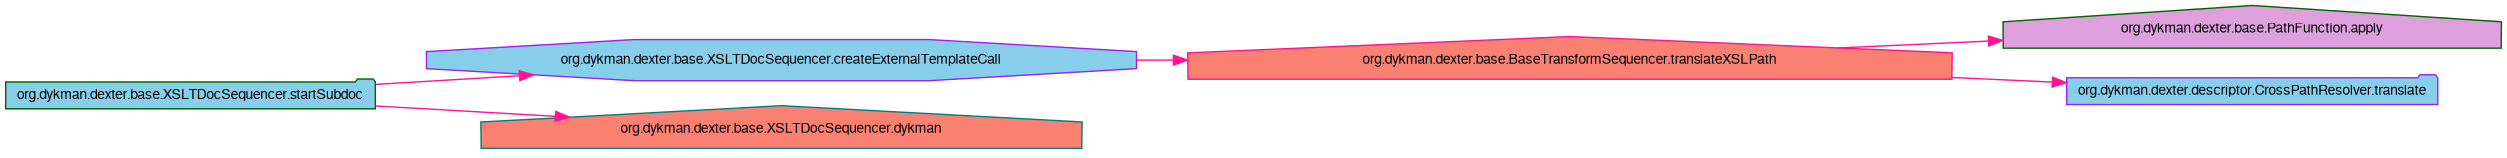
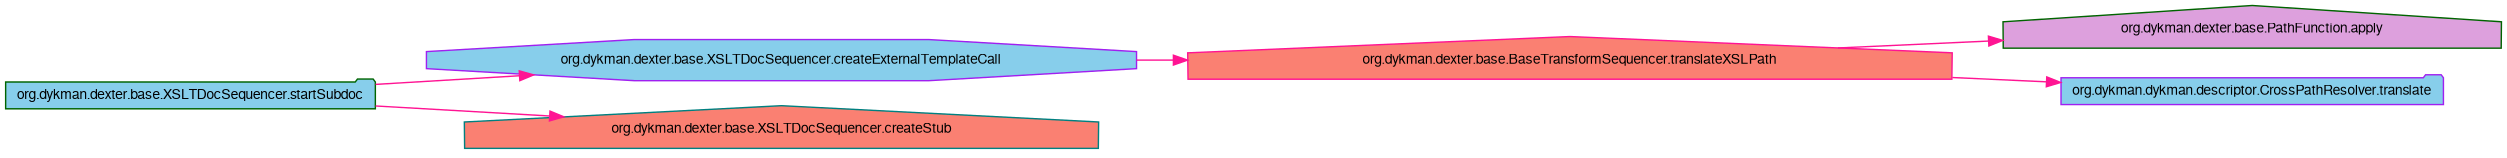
node "org.dykman.dexter.descriptor.CrossPathResolver.translate": label "org.dykman.dexter.descriptor.CrossPathResolver.translate" -> "org.dykman.dykman.descriptor.CrossPathResolver.translate"
node "org.dykman.dexter.base.XSLTDocSequencer.dykman": label "org.dykman.dexter.base.XSLTDocSequencer.dykman" -> "org.dykman.dexter.base.XSLTDocSequencer.createStub"
